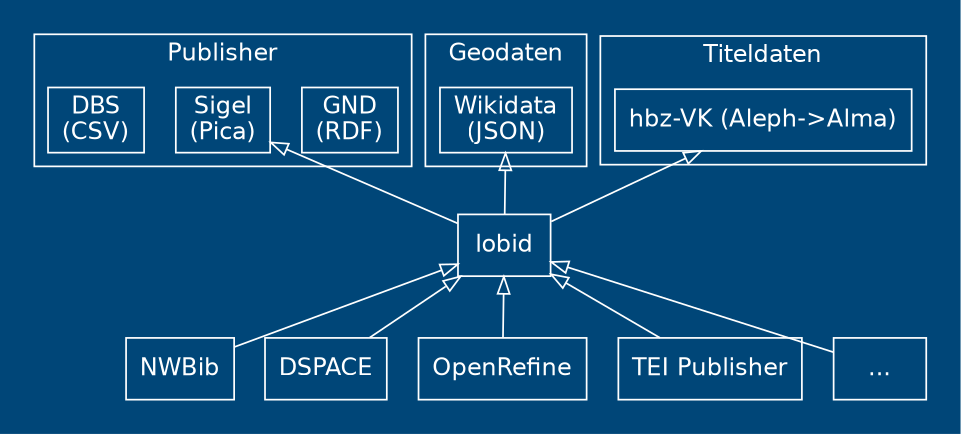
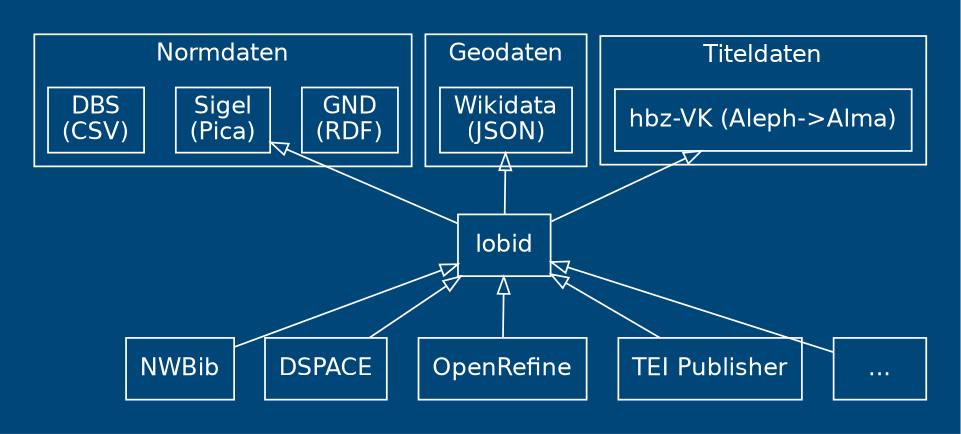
cluster "Publisher": label "Publisher" -> "Normdaten"
